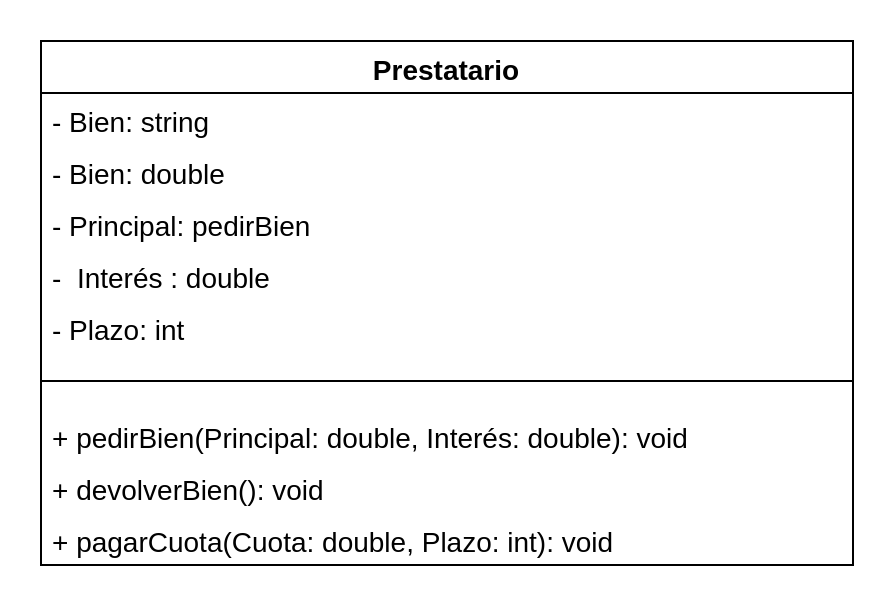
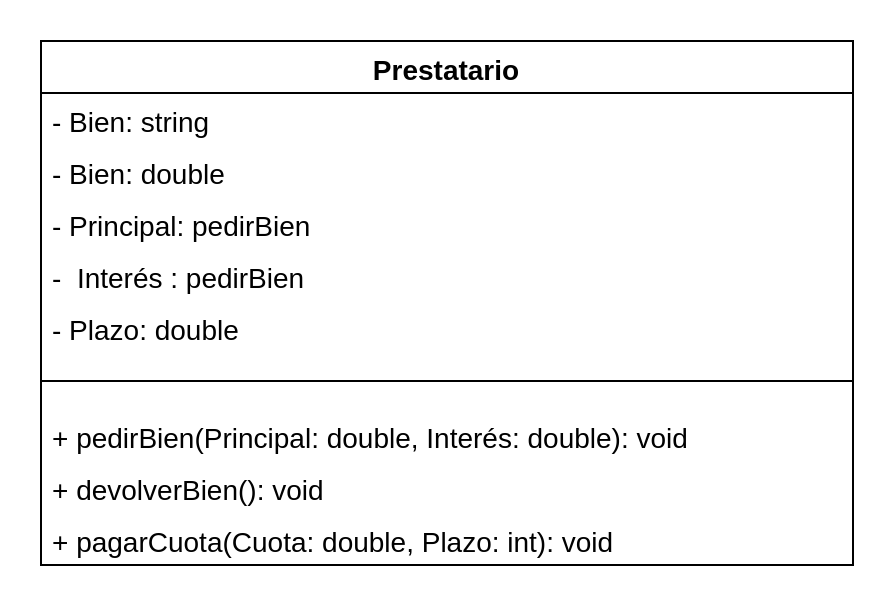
node "- Interés : double": label "- Interés : double" -> "- Interés : pedirBien"
node "- Plazo: int": label "- Plazo: int" -> "- Plazo: double"
